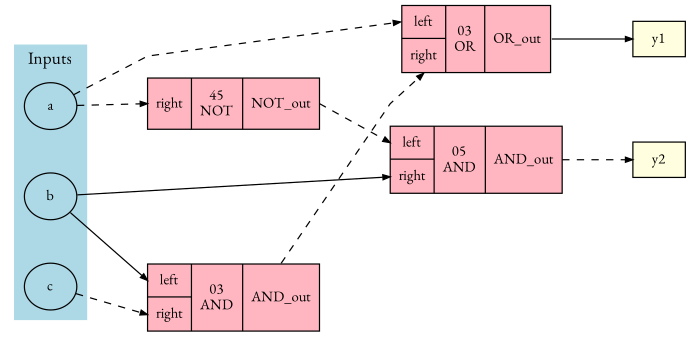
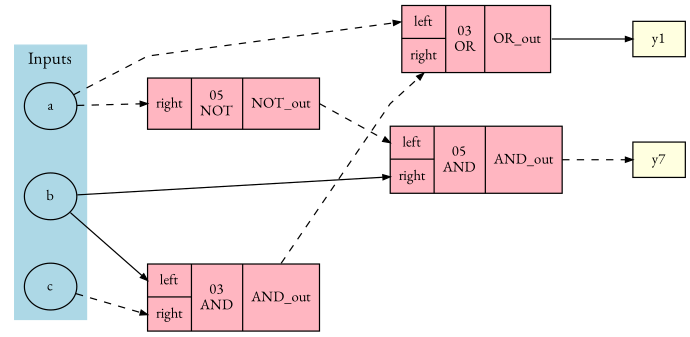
node "right": text "45" -> "05"
node "y2": label "y2" -> "y7"
